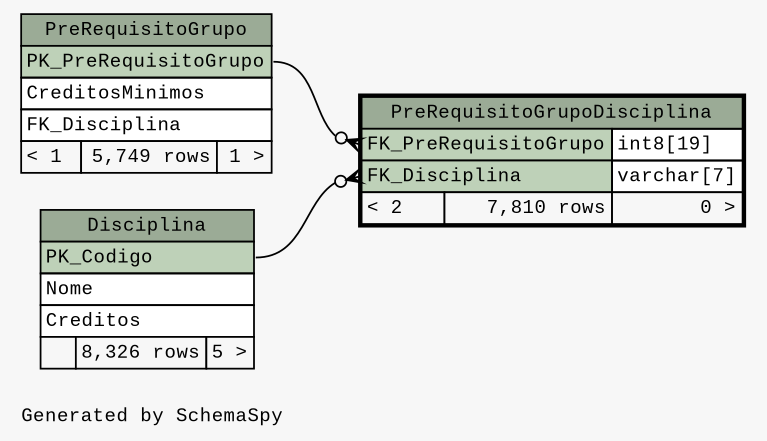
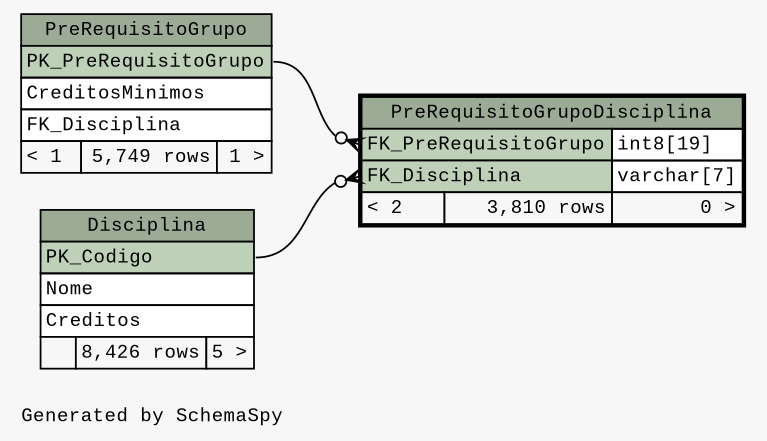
node "PreRequisitoGrupoDisciplina": text "7,810 rows" -> "3,810 rows"
node "Disciplina": text "8,326 rows" -> "8,426 rows"
